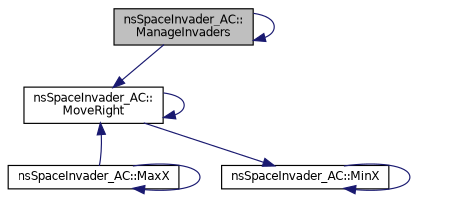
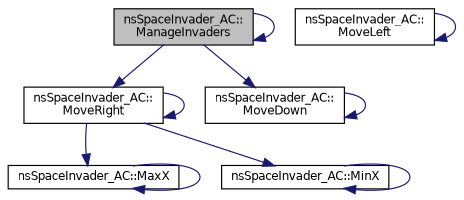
node "nsSpaceInvader_AC:: MoveLeft": added
node "nsSpaceInvader_AC:: MoveDown": added
edge "nsSpaceInvader_AC::MaxX" -> "nsSpaceInvader_AC:: MoveRight": reversed
